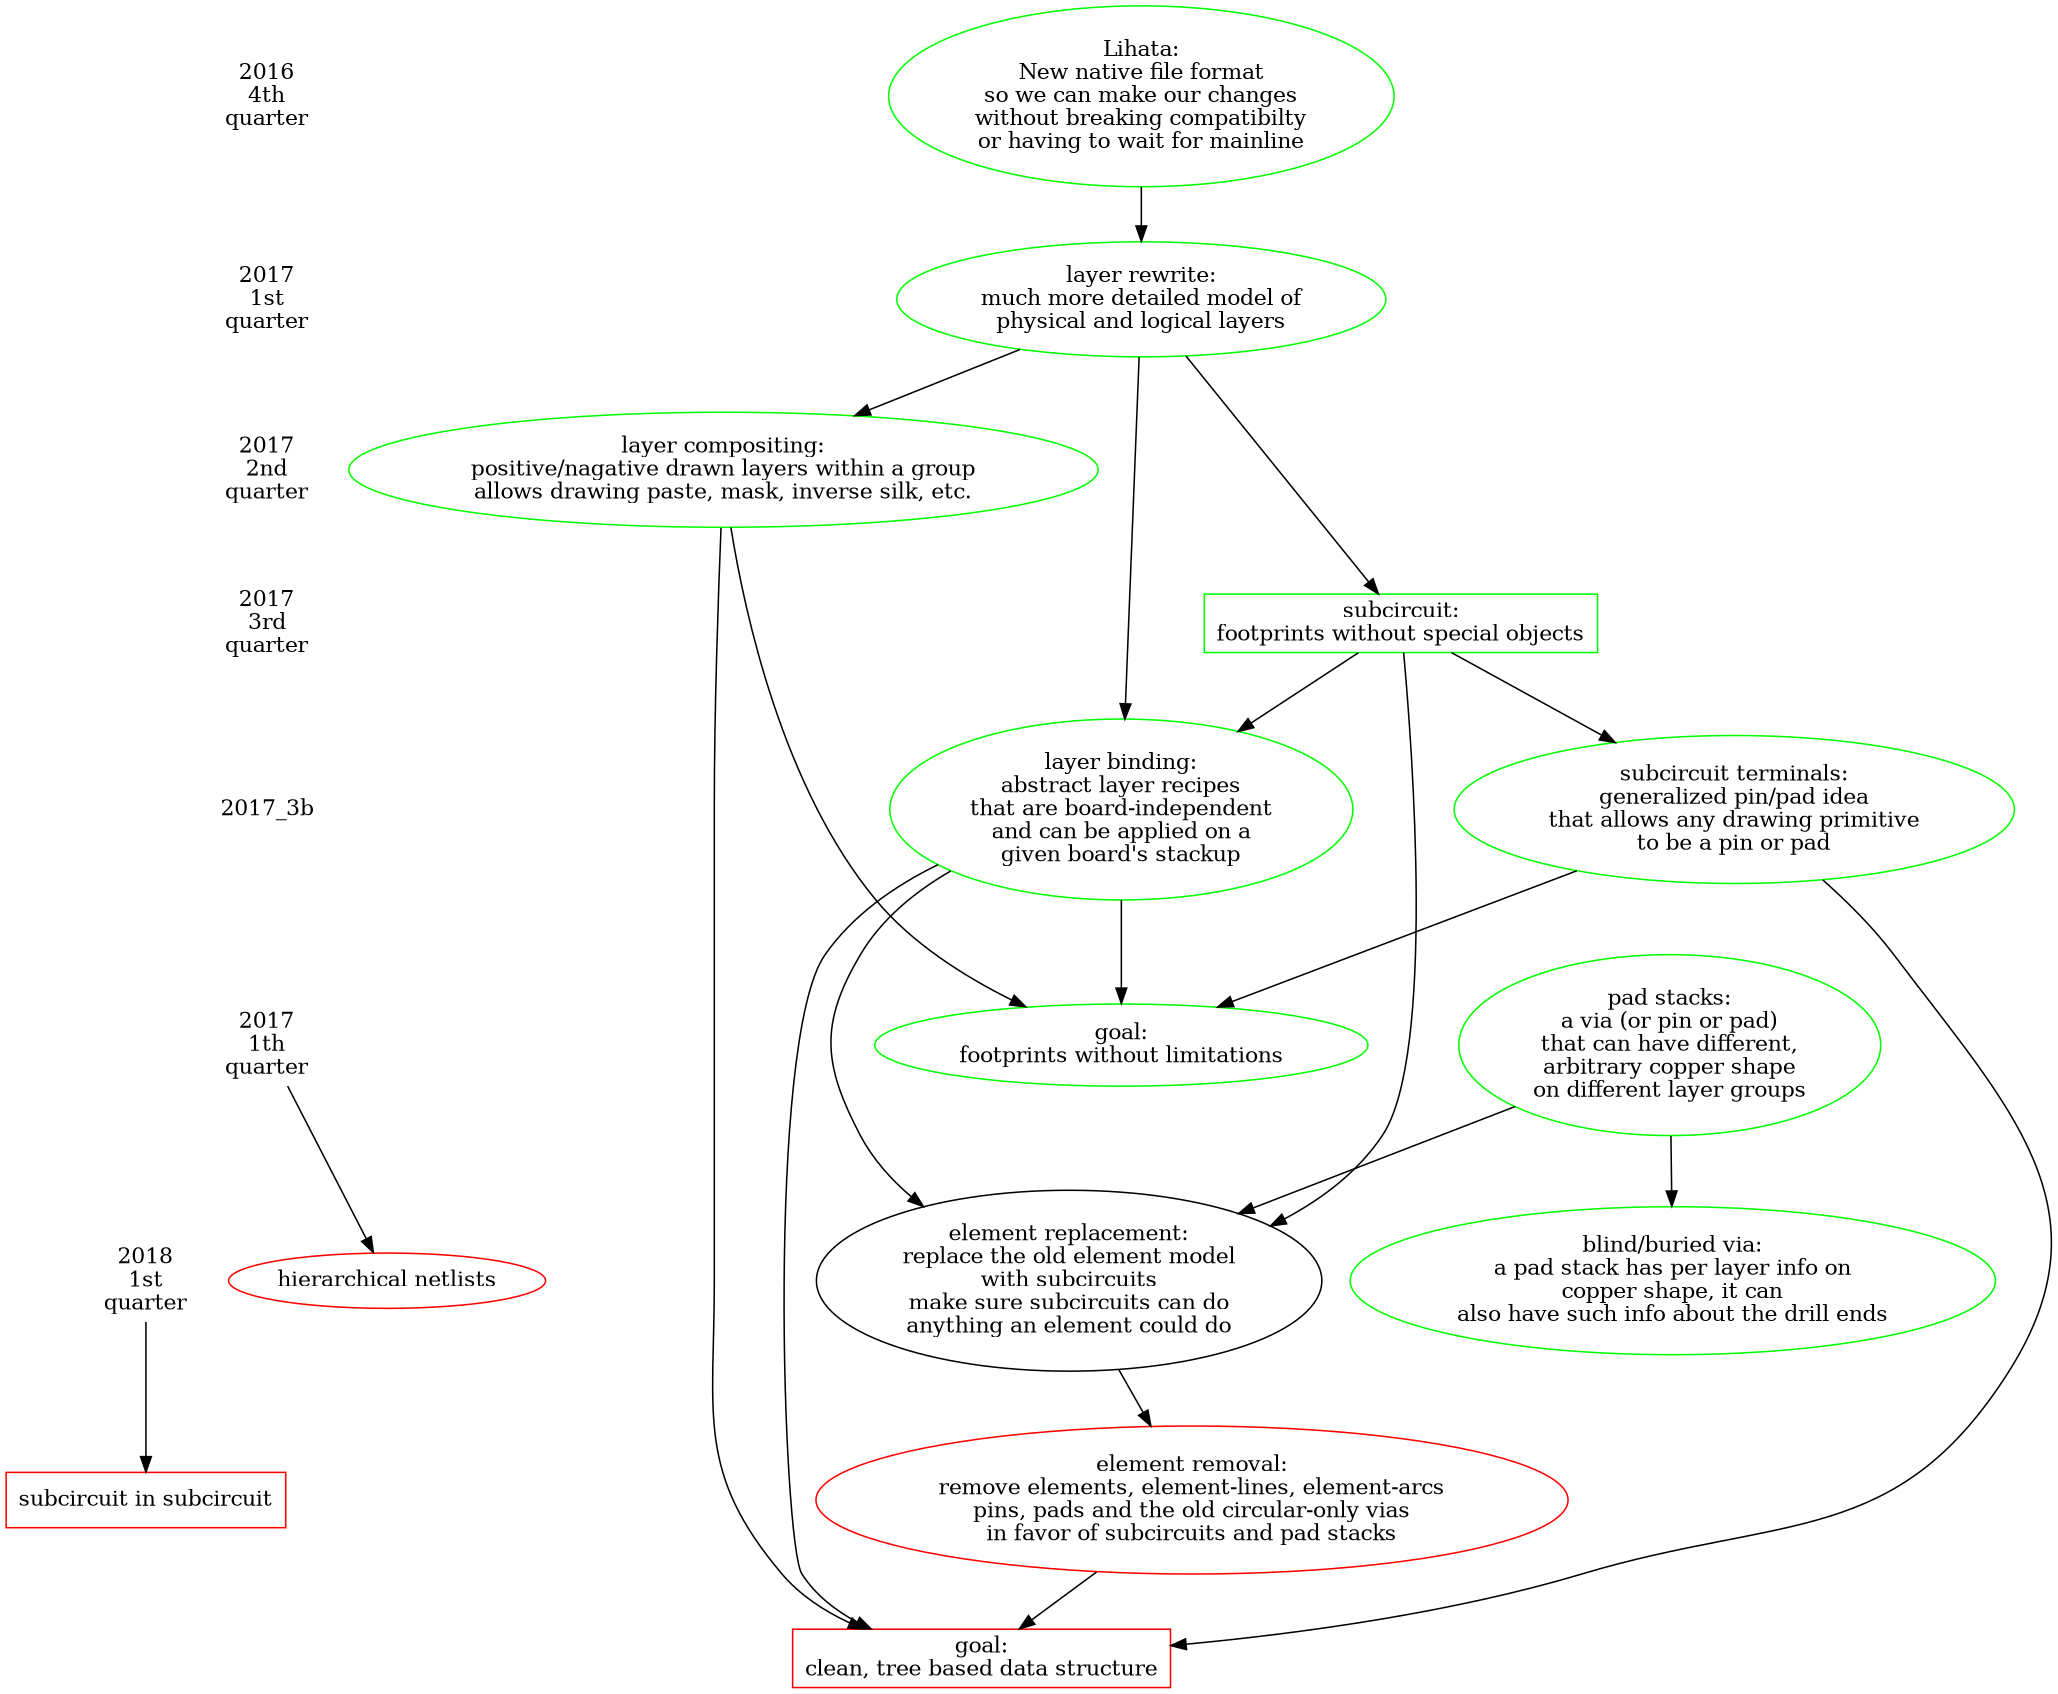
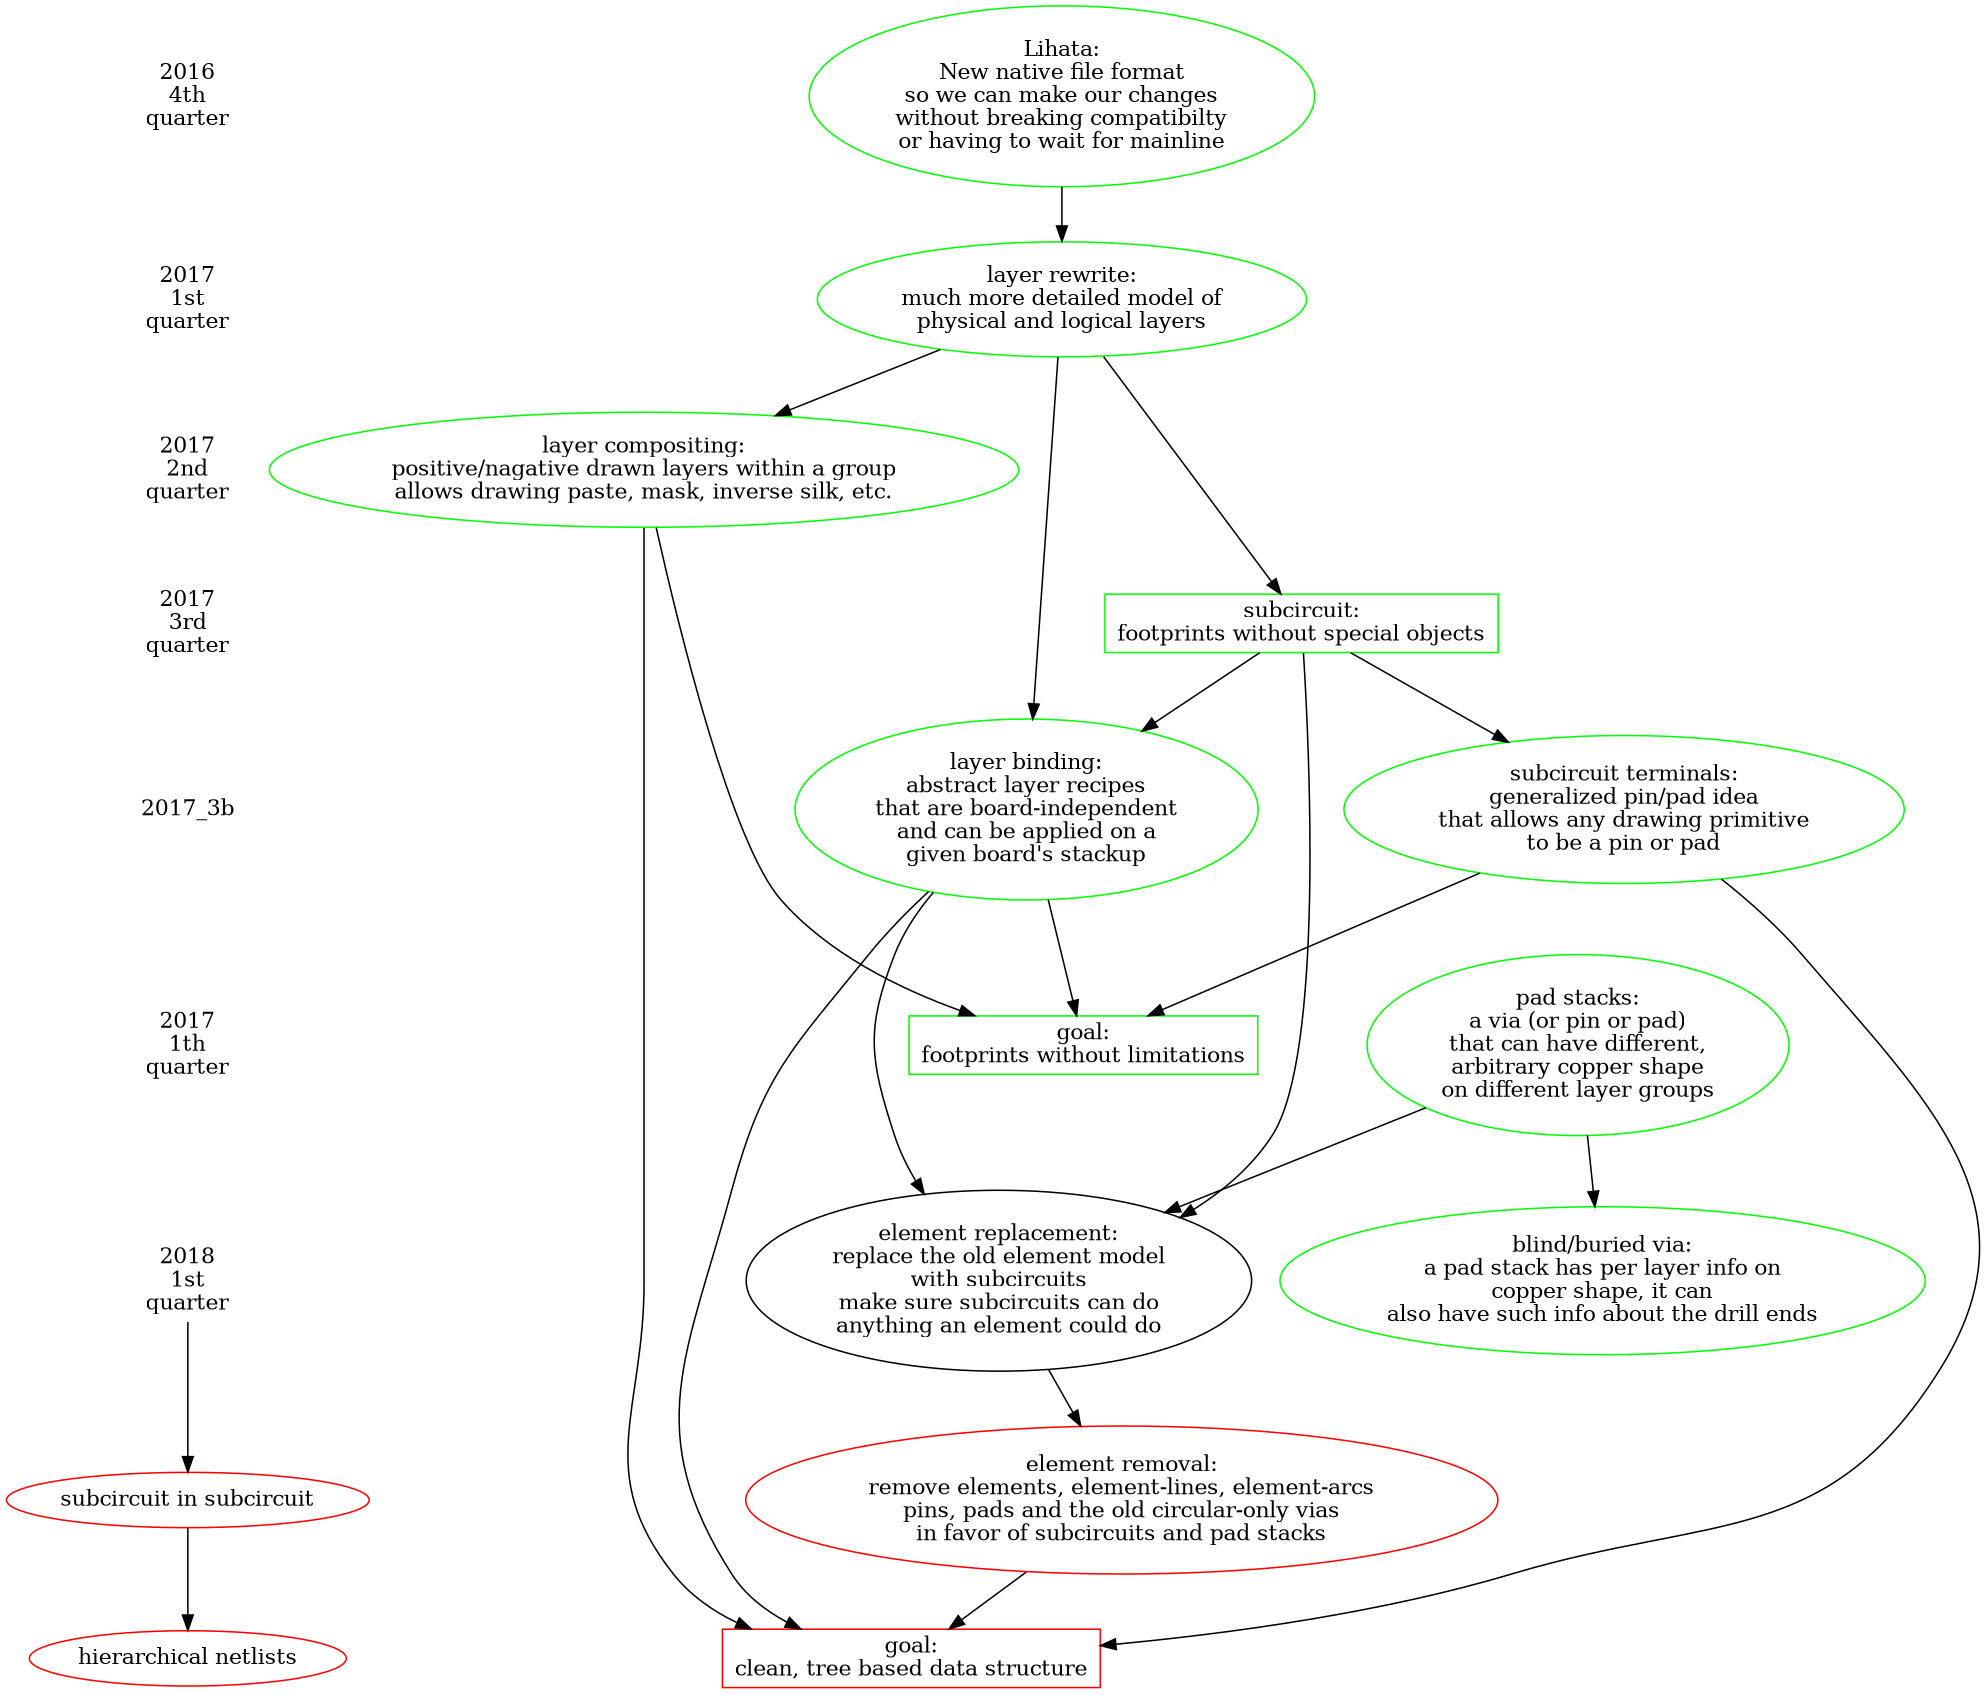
node "goal: footprints without limitations": shape ellipse -> box
edge "2017 1th quarter" -> "hierarchical netlists": now "subcircuit in subcircuit" -> "hierarchical netlists"
node "subcircuit in subcircuit": shape box -> ellipse
